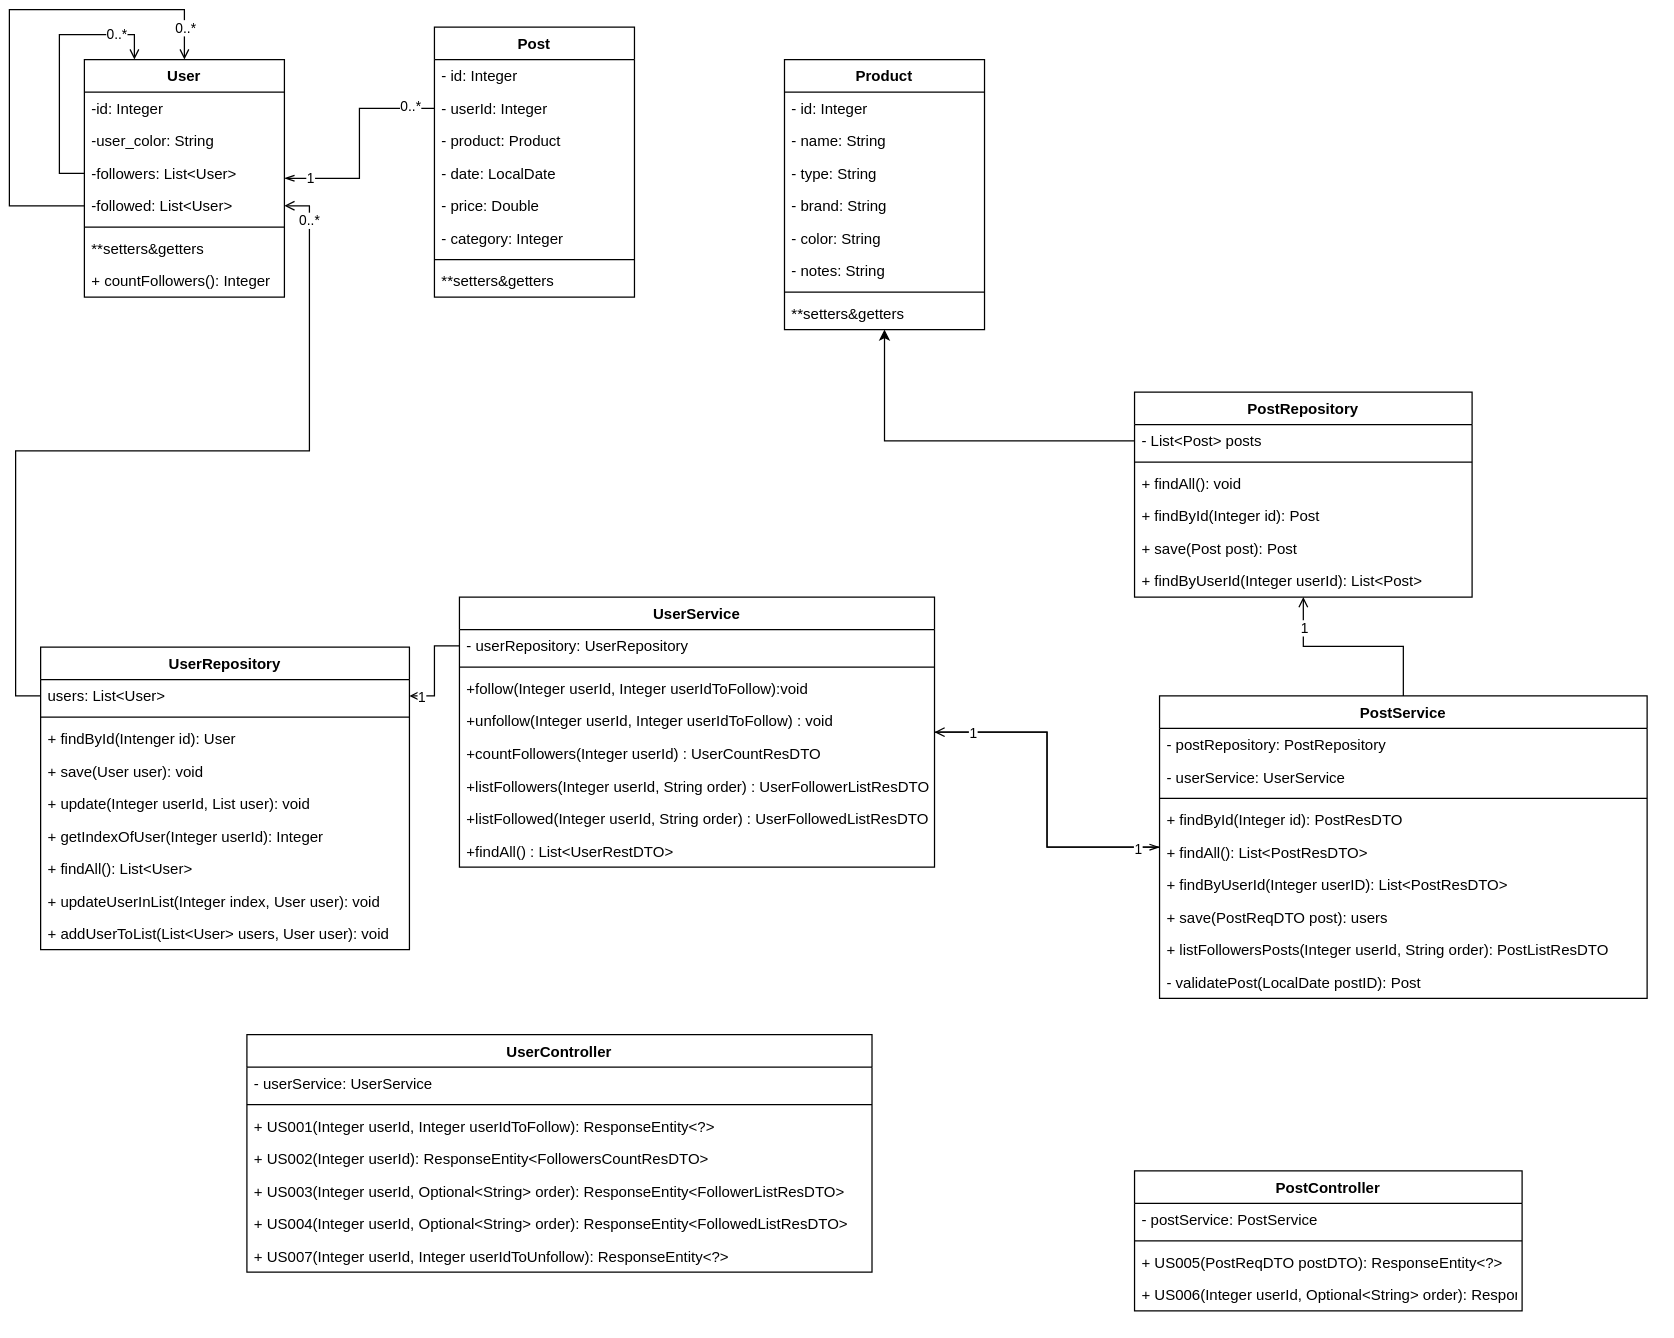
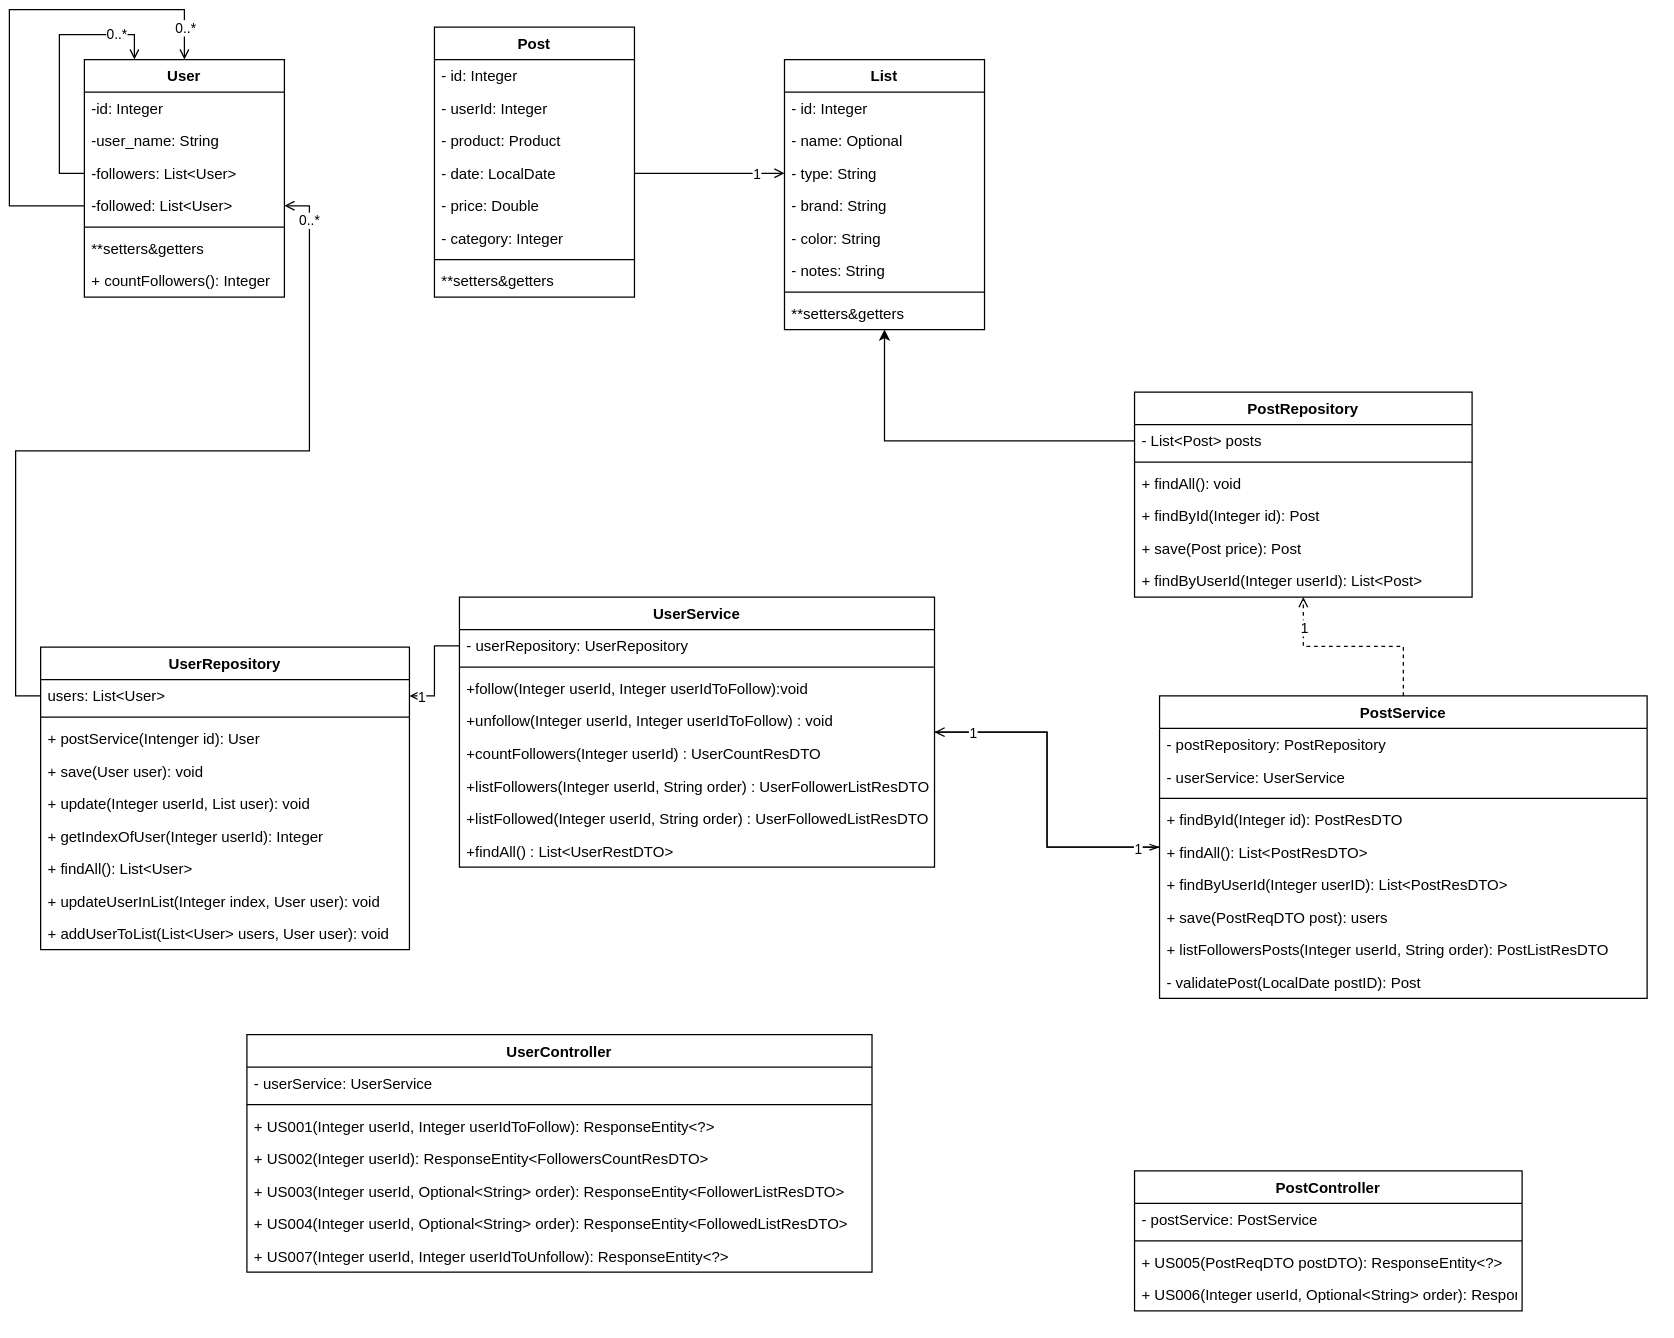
node "Product": label "Product" -> "List"
node "-user_color: String": label "-user_color: String" -> "-user_name: String"
node "- name: String": label "- name: String" -> "- name: Optional"
edge "- userId: Integer" -> "User": removed, labels "0..*", "1"
edge "- date: LocalDate" -> "- type: String": added, label "1"
node "+ save(Post post): Post": label "+ save(Post post): Post" -> "+ save(Post price): Post"
edge "PostService" -> "PostRepository": style solid -> dashed
node "+ findById(Intenger id): User": label "+ findById(Intenger id): User" -> "+ postService(Intenger id): User"
